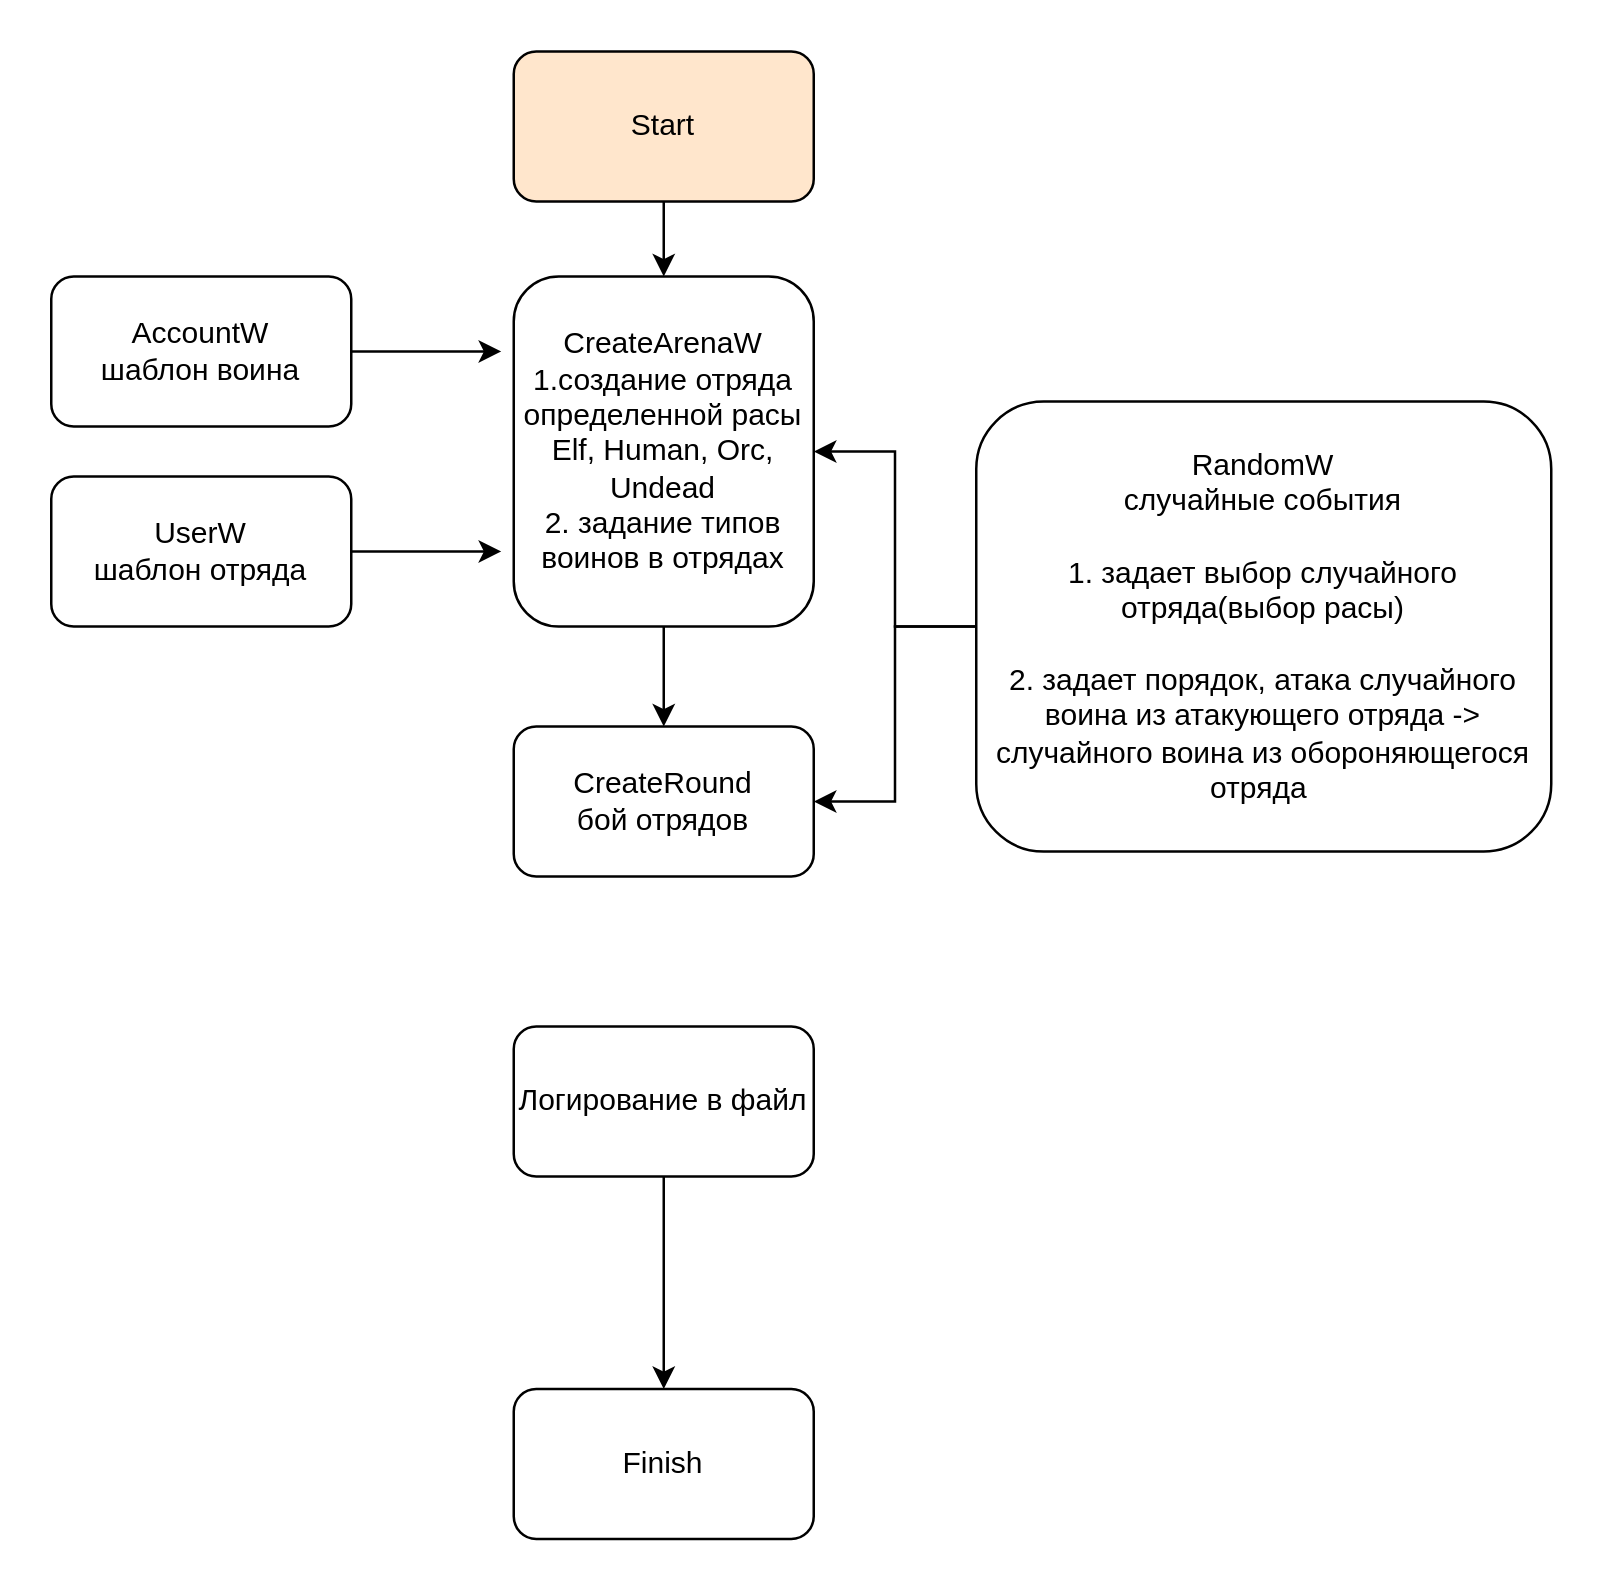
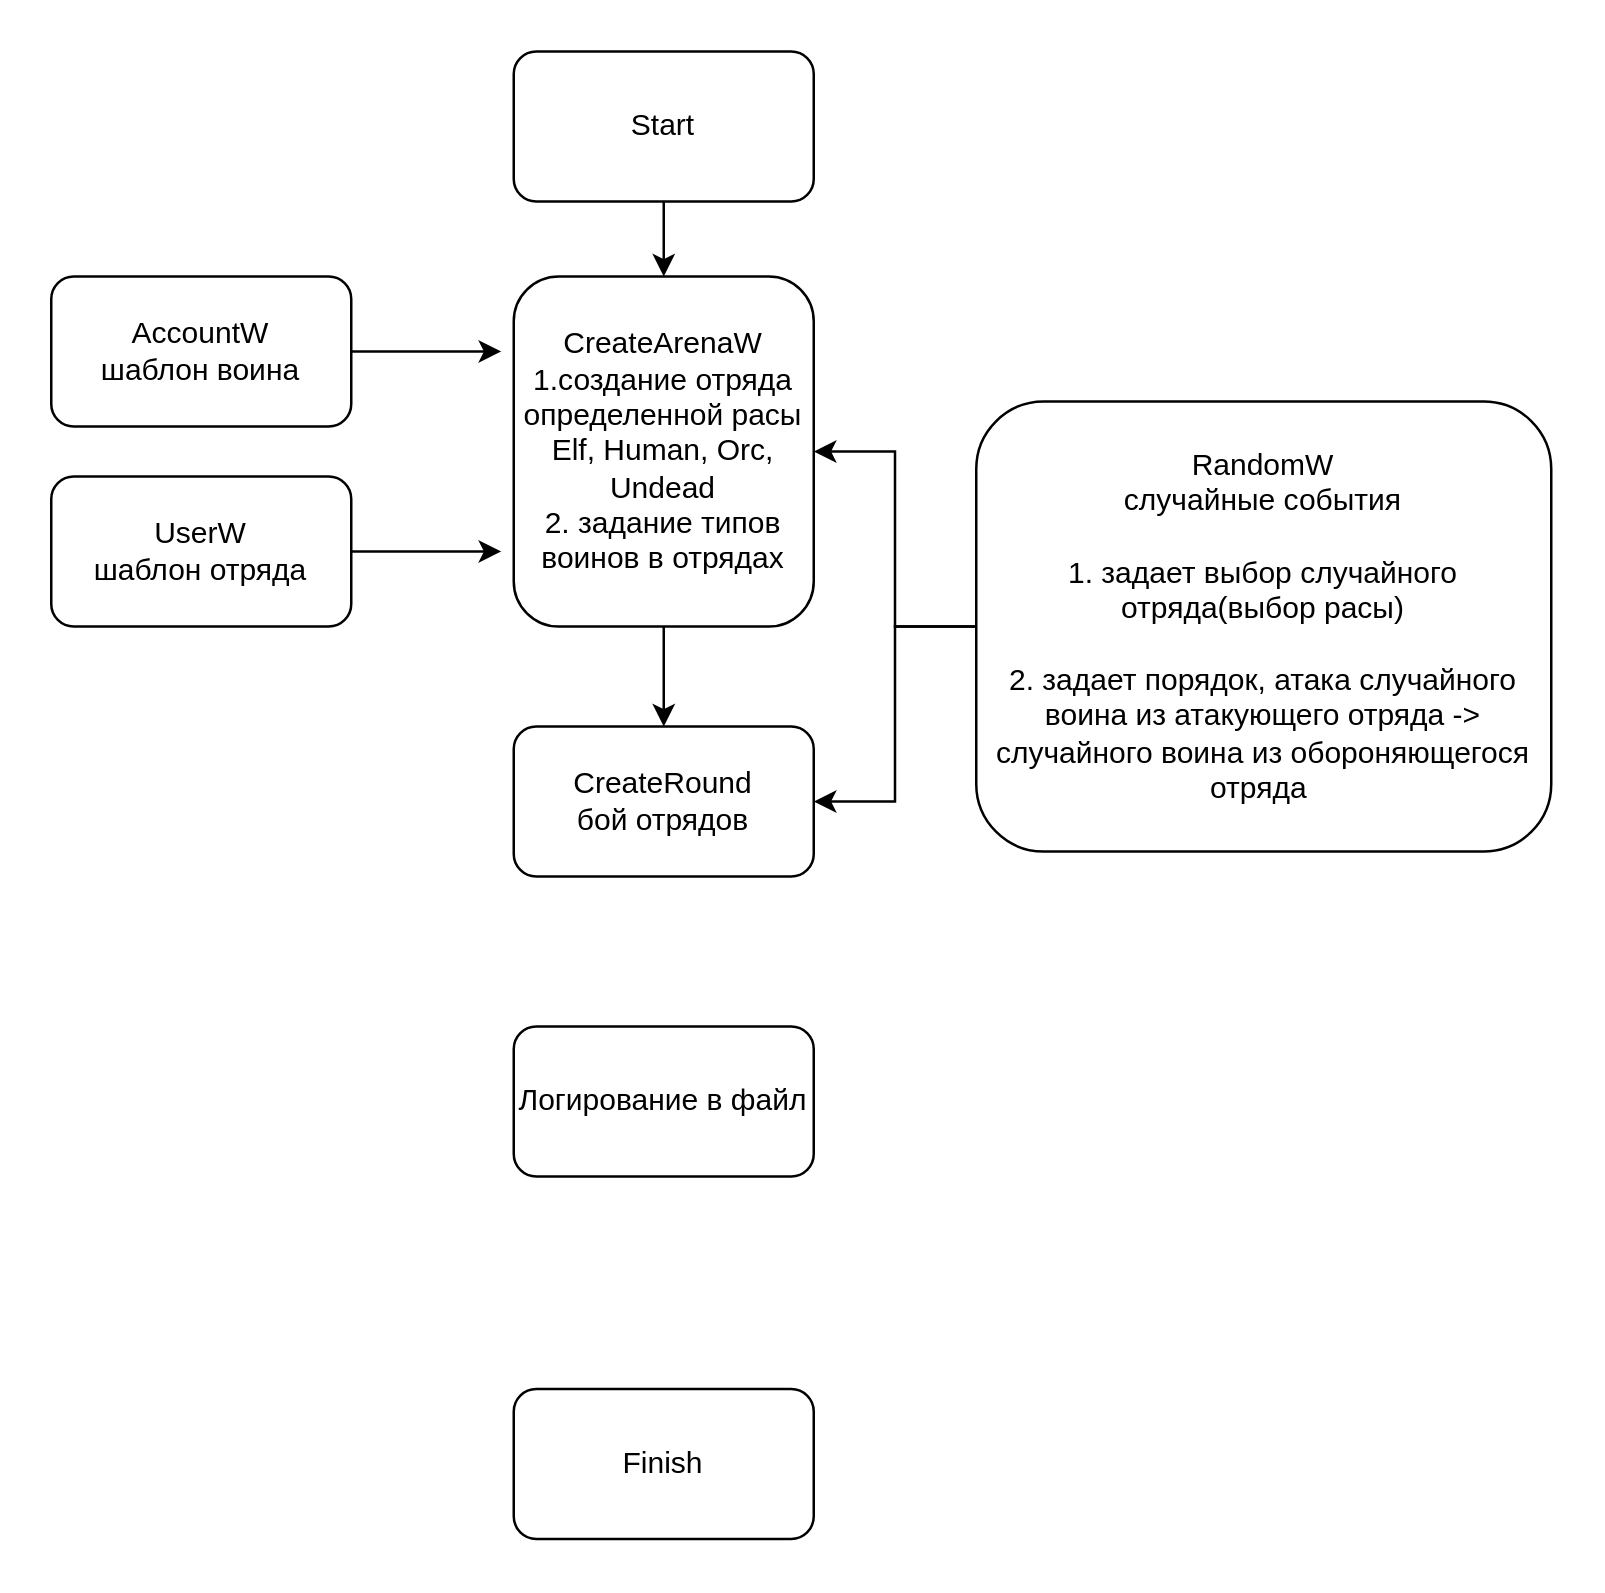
node "Start": fillcolor #ffe6cc -> #ffffff
edge "Логирование в файл" -> "Finish": removed
